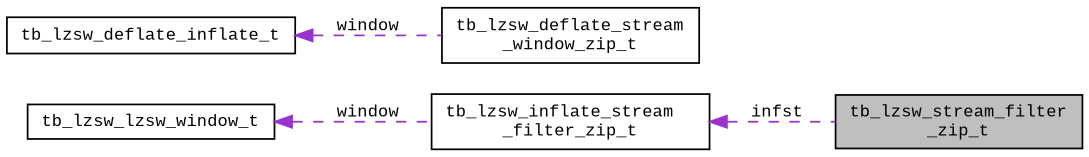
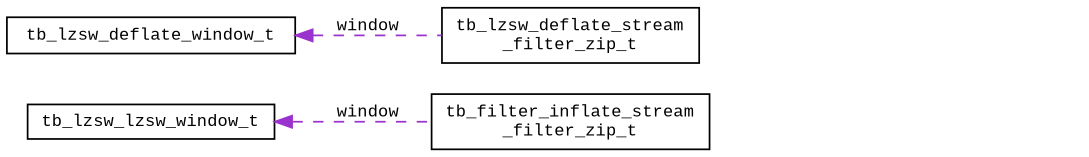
node "tb_lzsw_deflate_inflate_t": label "tb_lzsw_deflate_inflate_t" -> "tb_lzsw_deflate_window_t"
node "tb_lzsw_deflate_stream _window_zip_t": label "tb_lzsw_deflate_stream _window_zip_t" -> "tb_lzsw_deflate_stream _filter_zip_t"
node "tb_lzsw_inflate_stream _filter_zip_t": label "tb_lzsw_inflate_stream _filter_zip_t" -> "tb_filter_inflate_stream _filter_zip_t"
node "tb_lzsw_stream_filter _zip_t": removed
